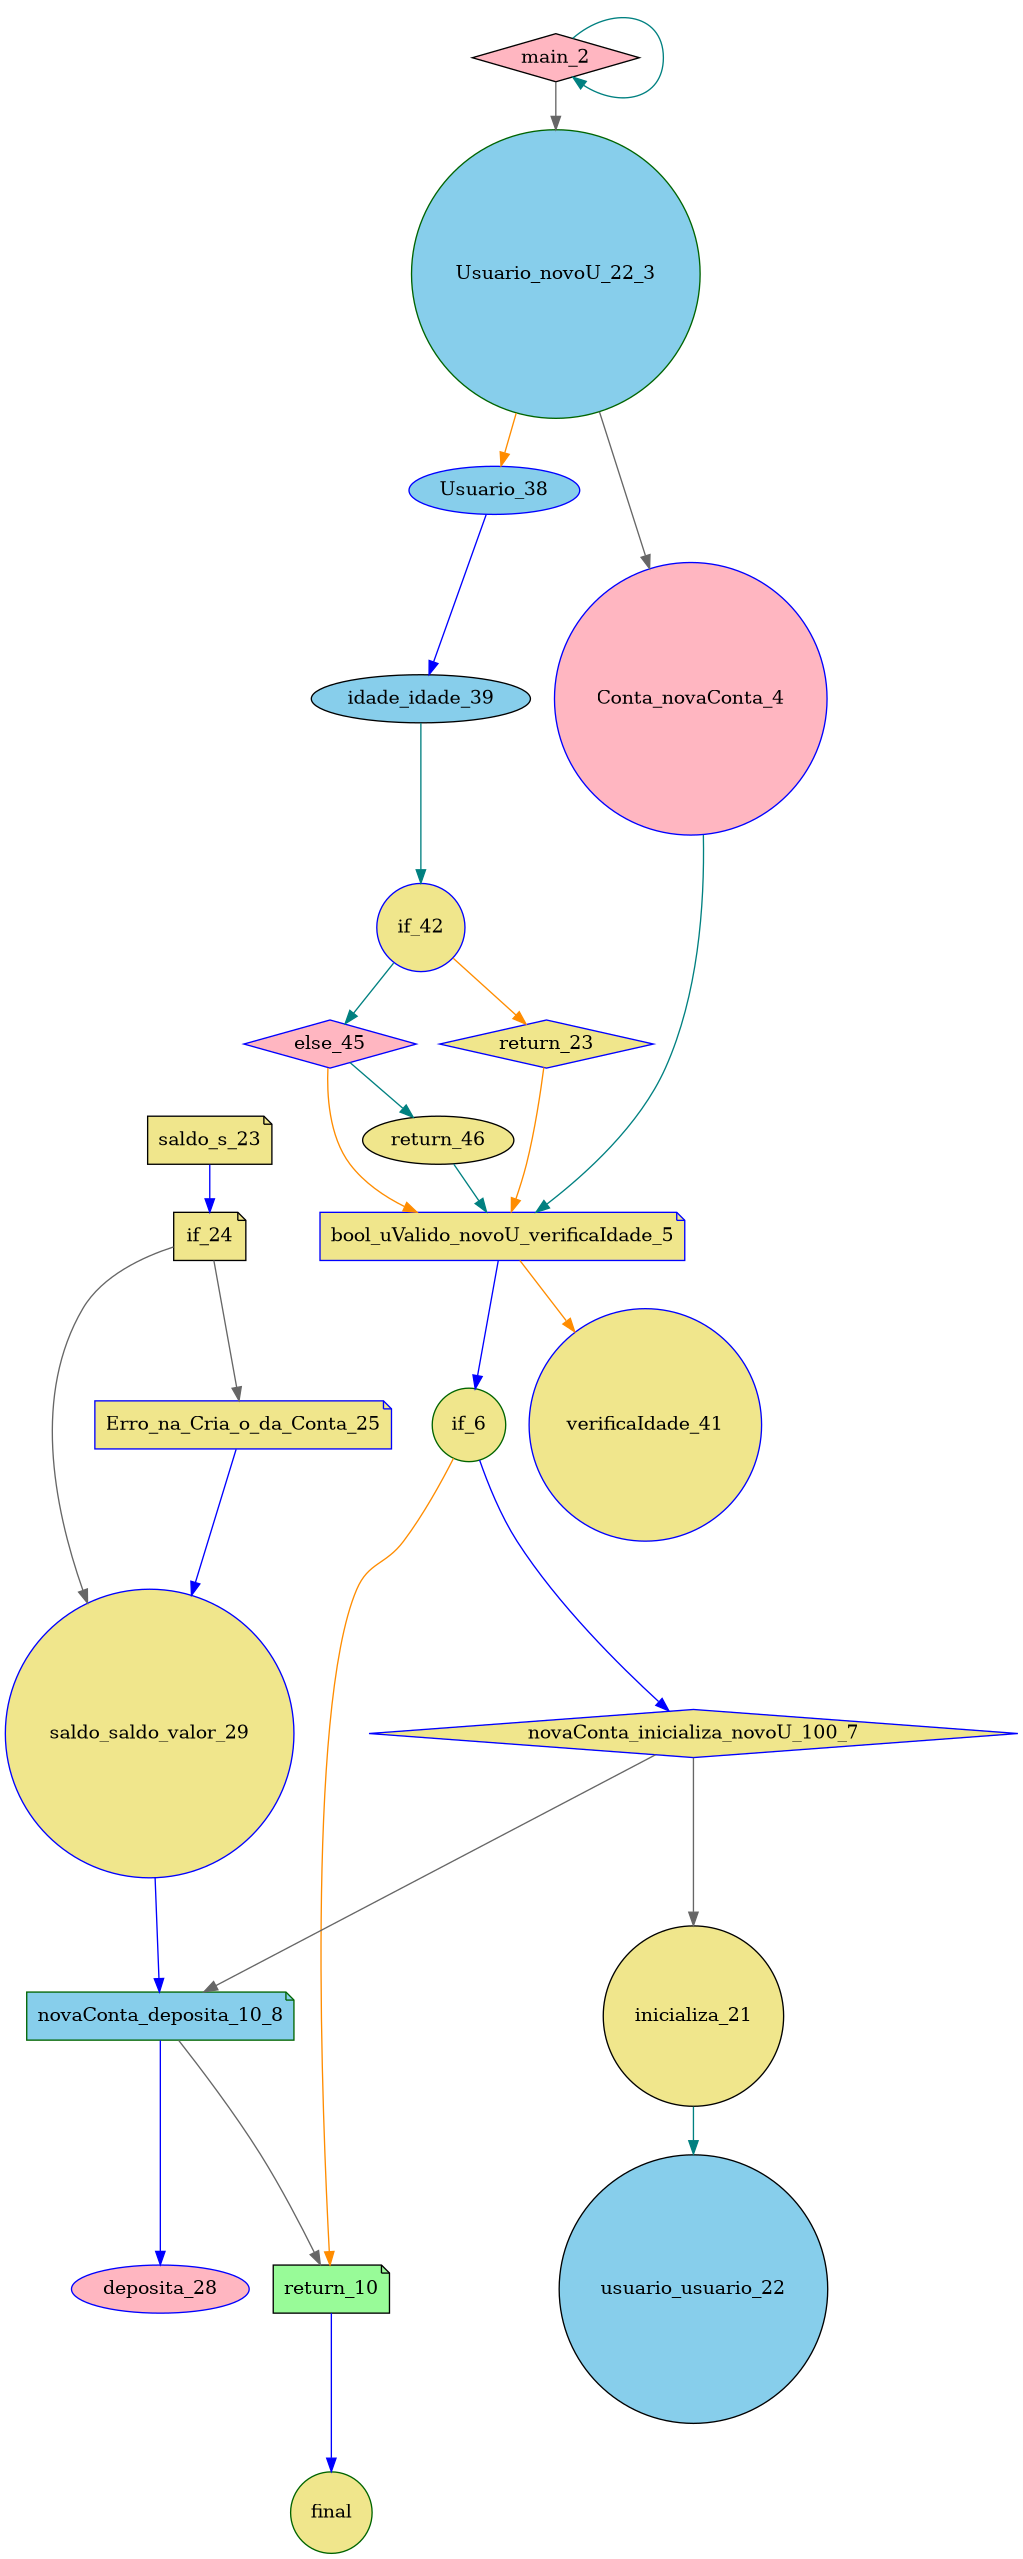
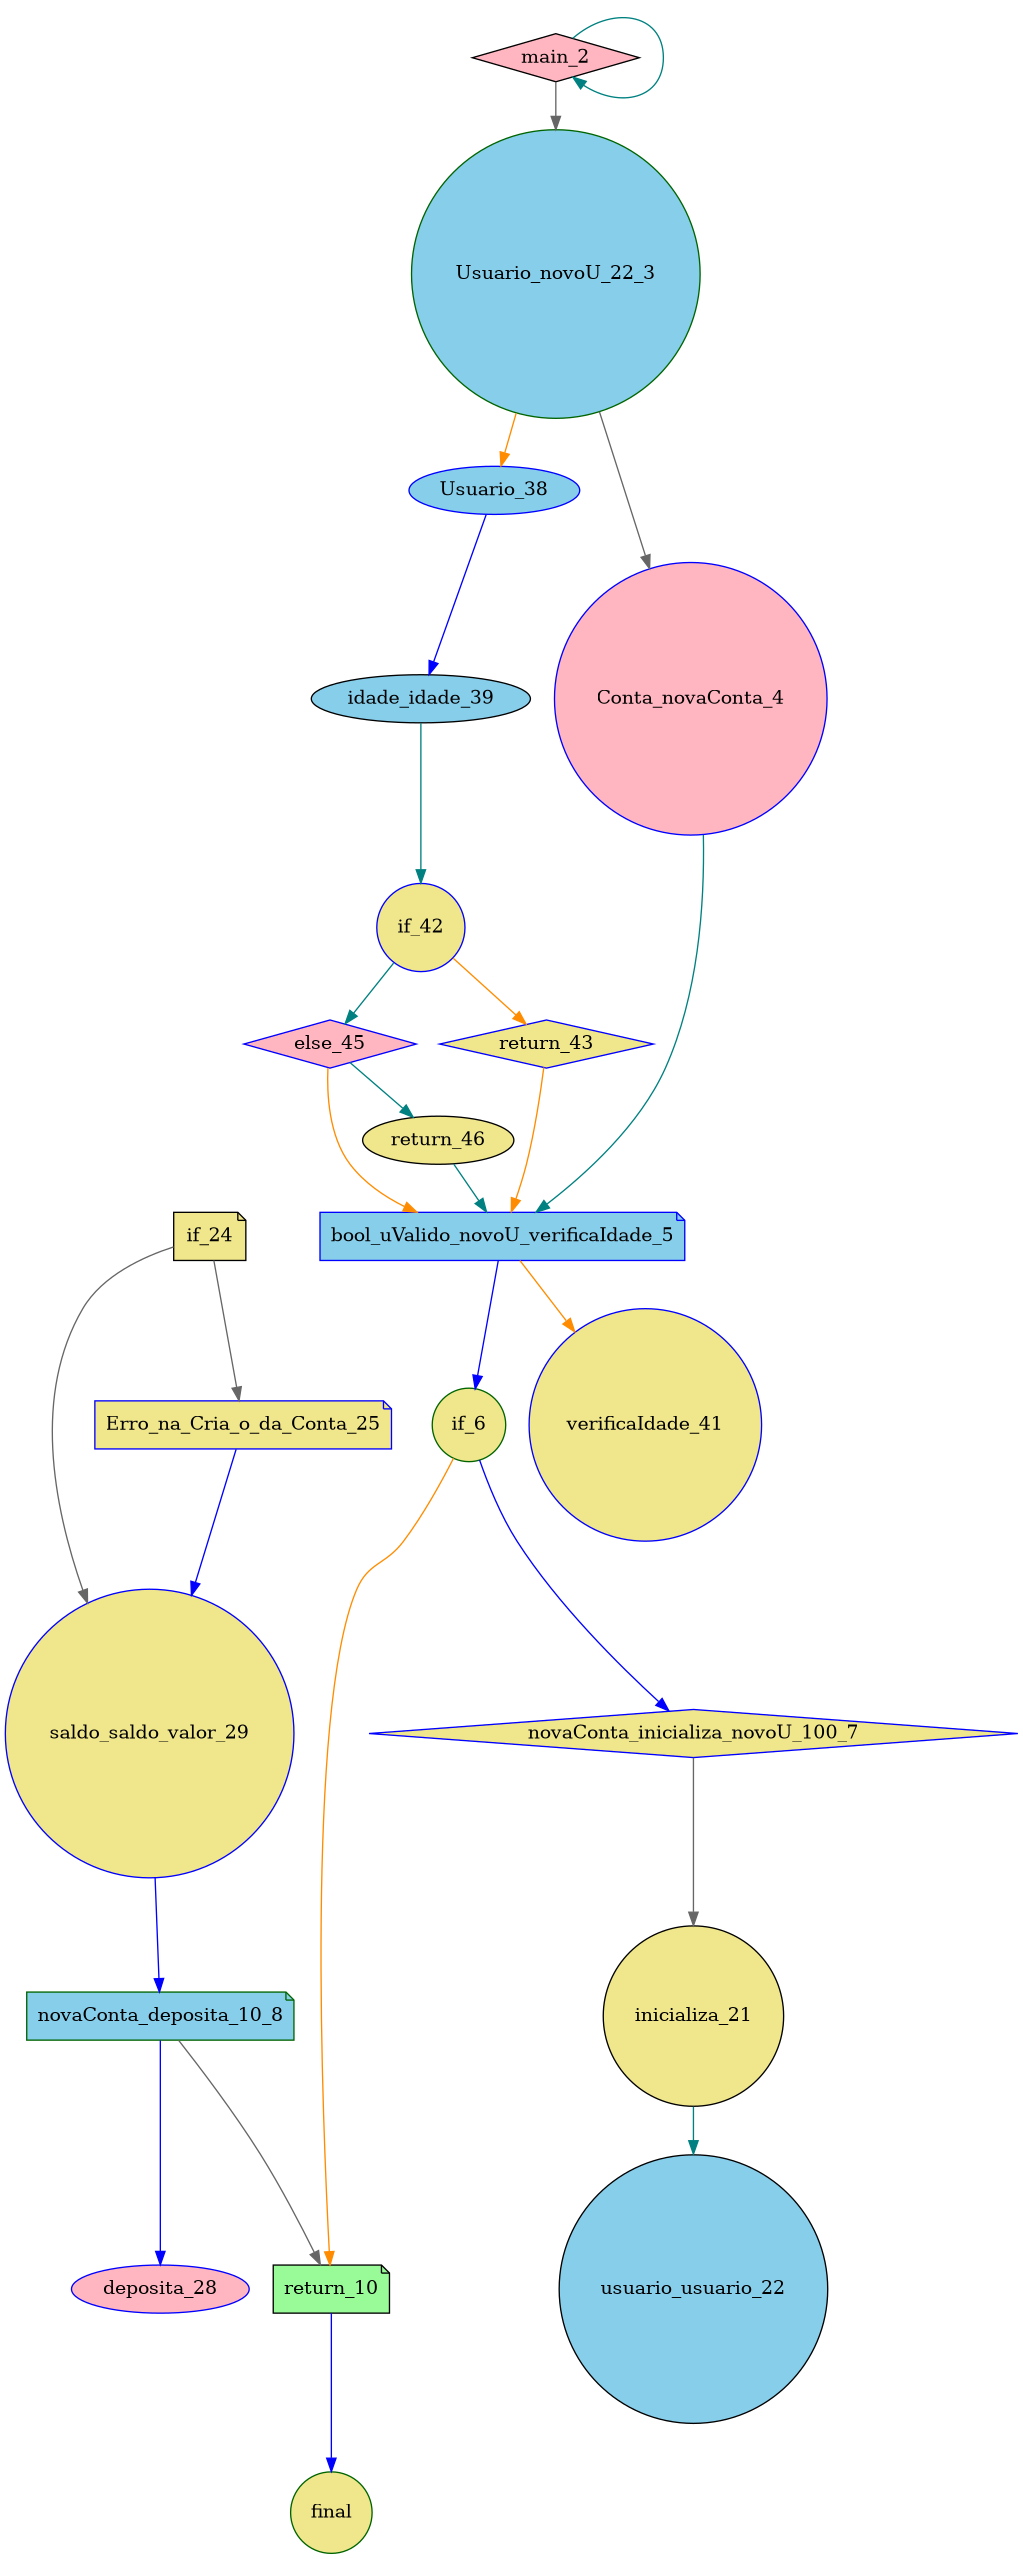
node "return_23": label "return_23" -> "return_43"
node "saldo_s_23": removed
node "bool_uValido_novoU_verificaIdade_5": fillcolor khaki -> skyblue
edge "novaConta_inicializa_novoU_100_7" -> "novaConta_deposita_10_8": removed
